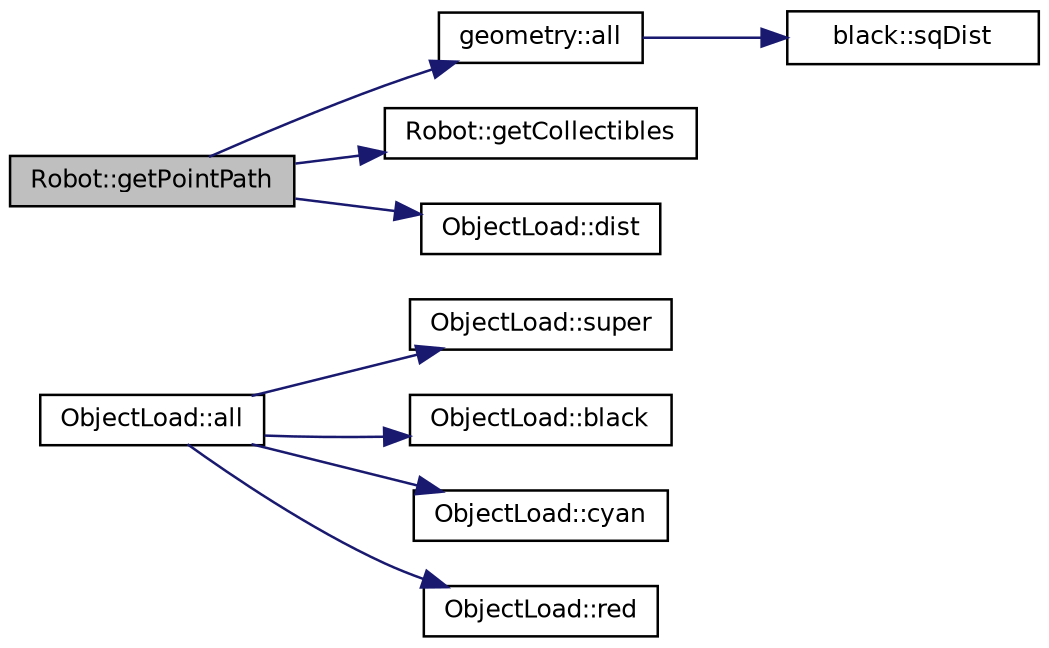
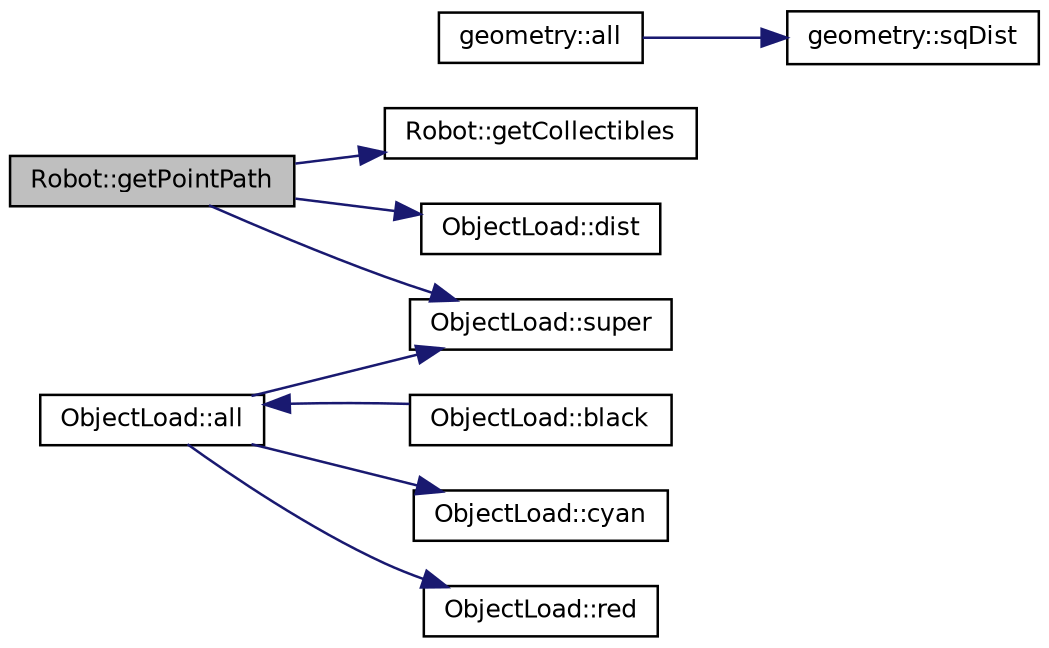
node "black::sqDist": label "black::sqDist" -> "geometry::sqDist"
edge "Robot::getPointPath" -> "geometry::all": now "Robot::getPointPath" -> "ObjectLoad::super"
edge "ObjectLoad::all" -> "ObjectLoad::black": reversed
